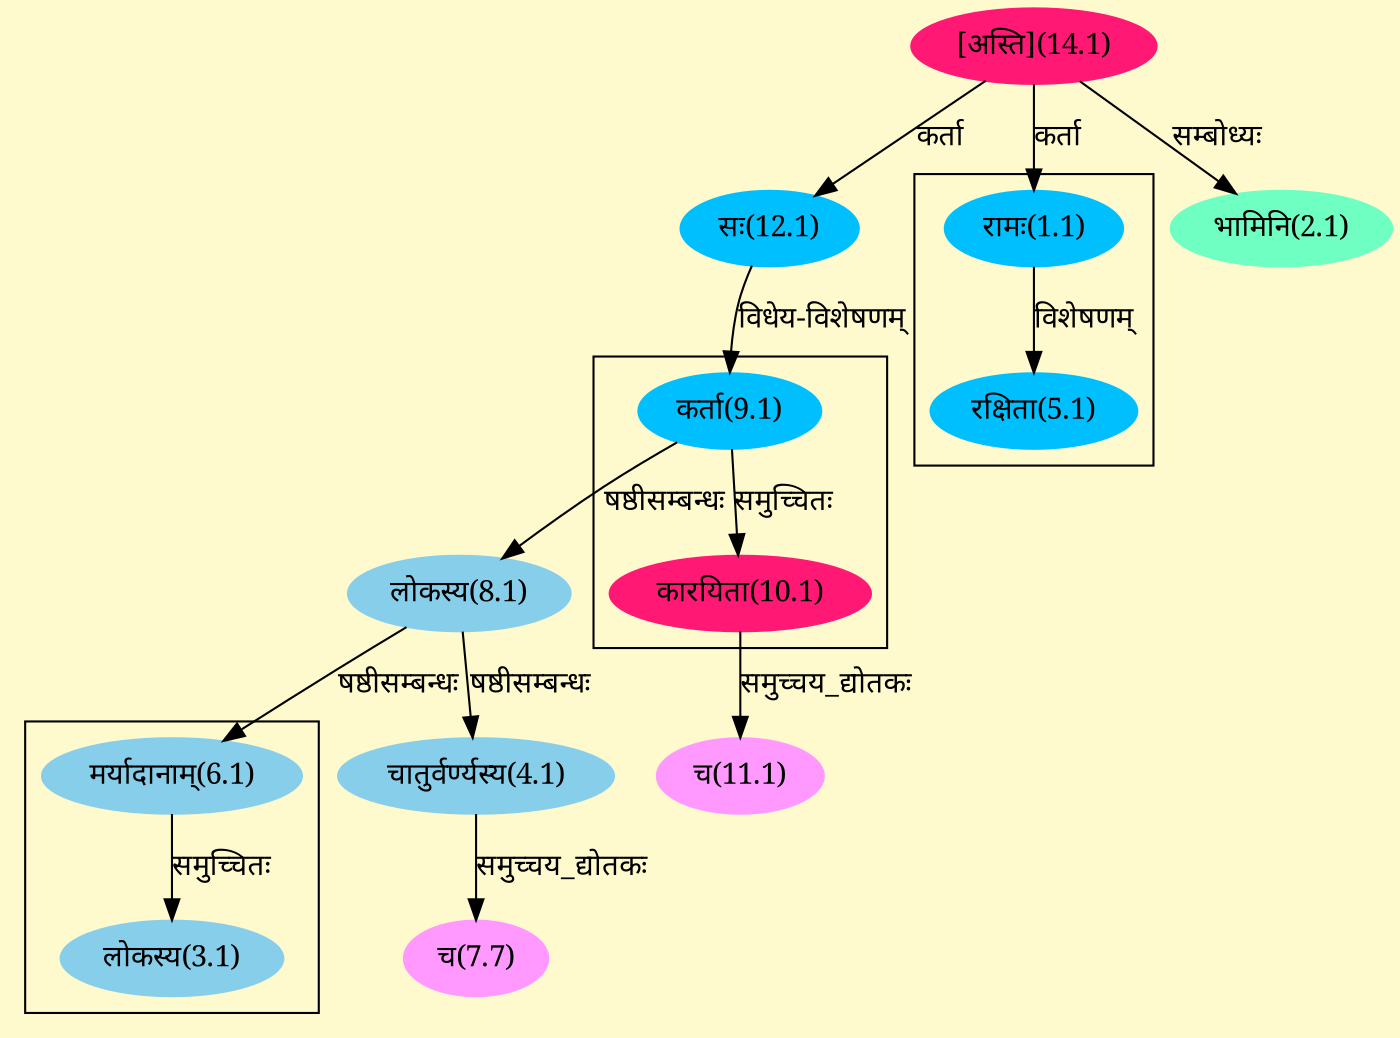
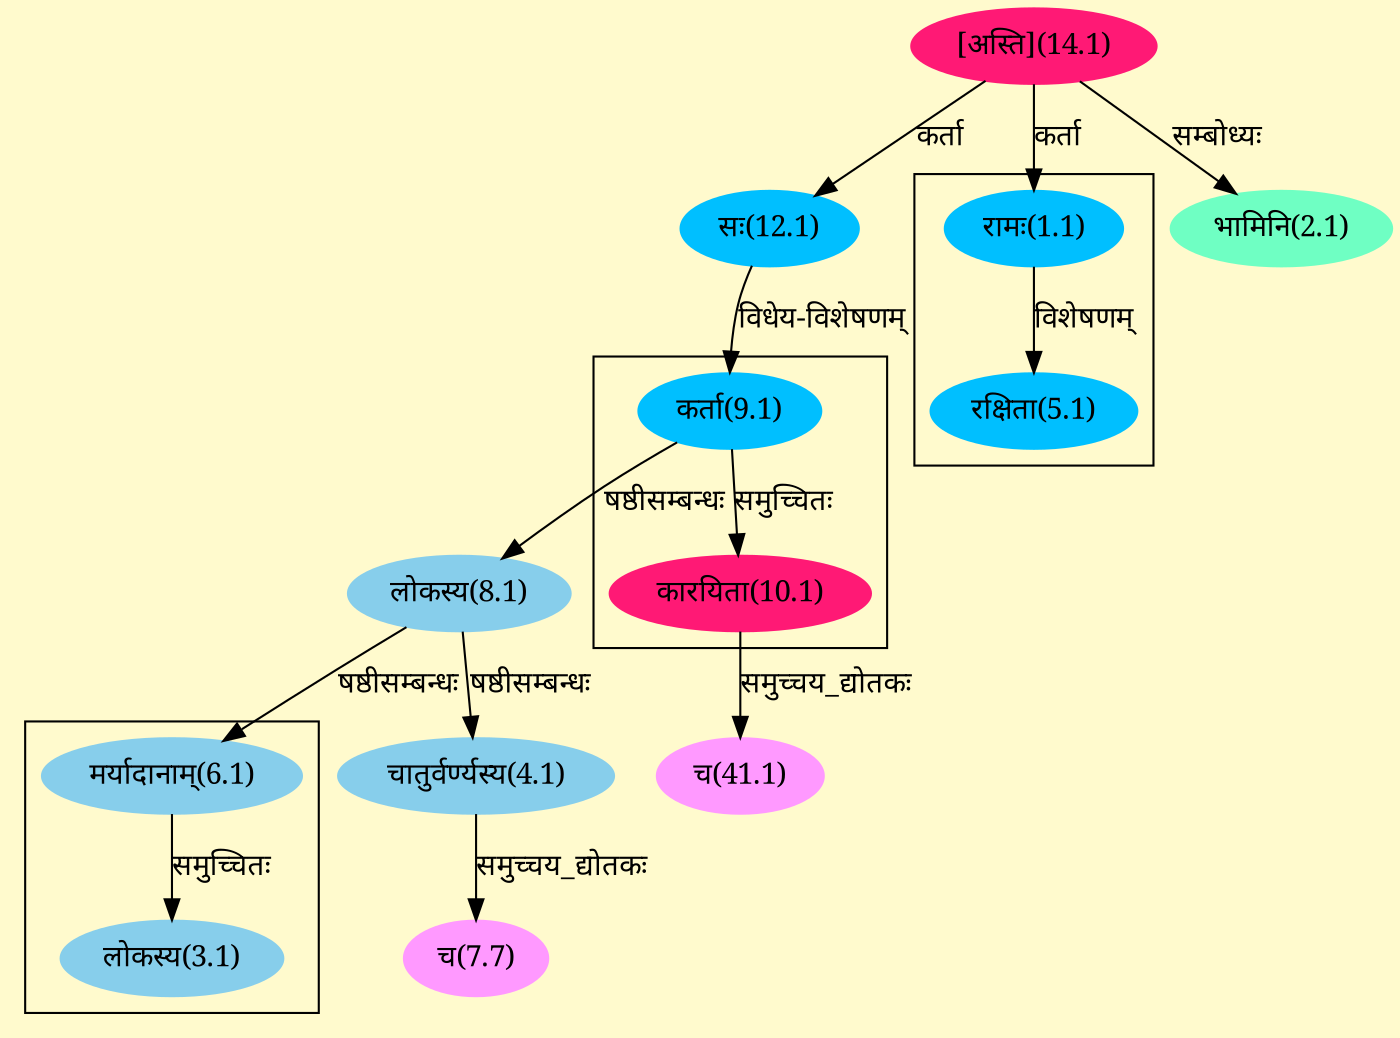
node "च(11.1)": label "च(11.1)" -> "च(41.1)"
